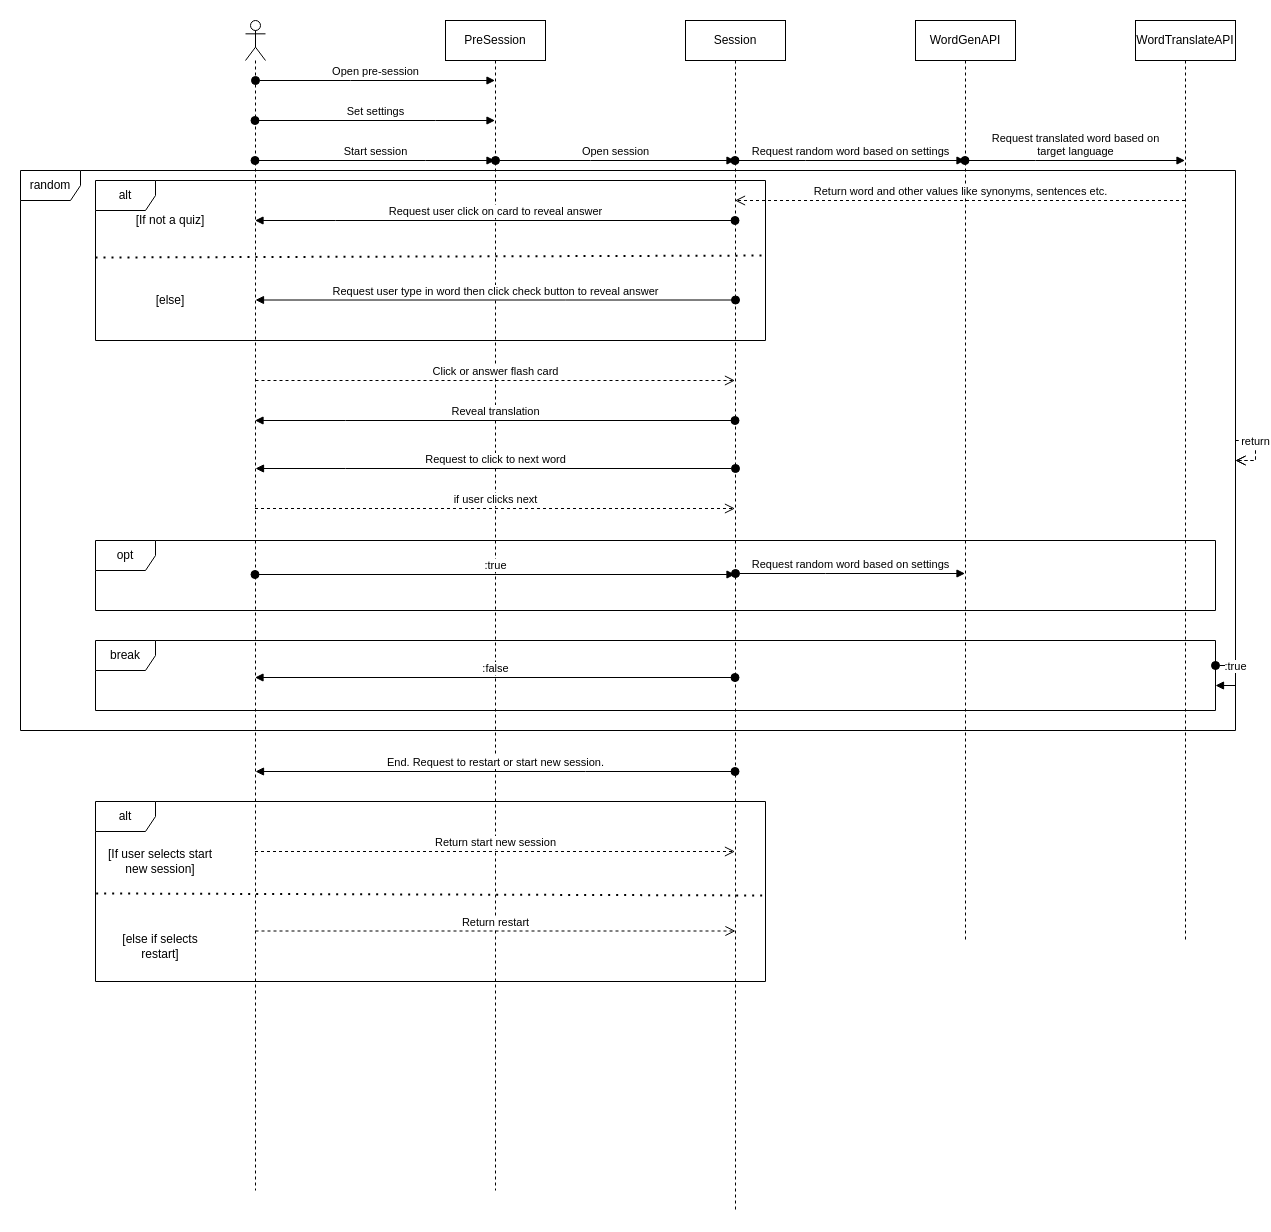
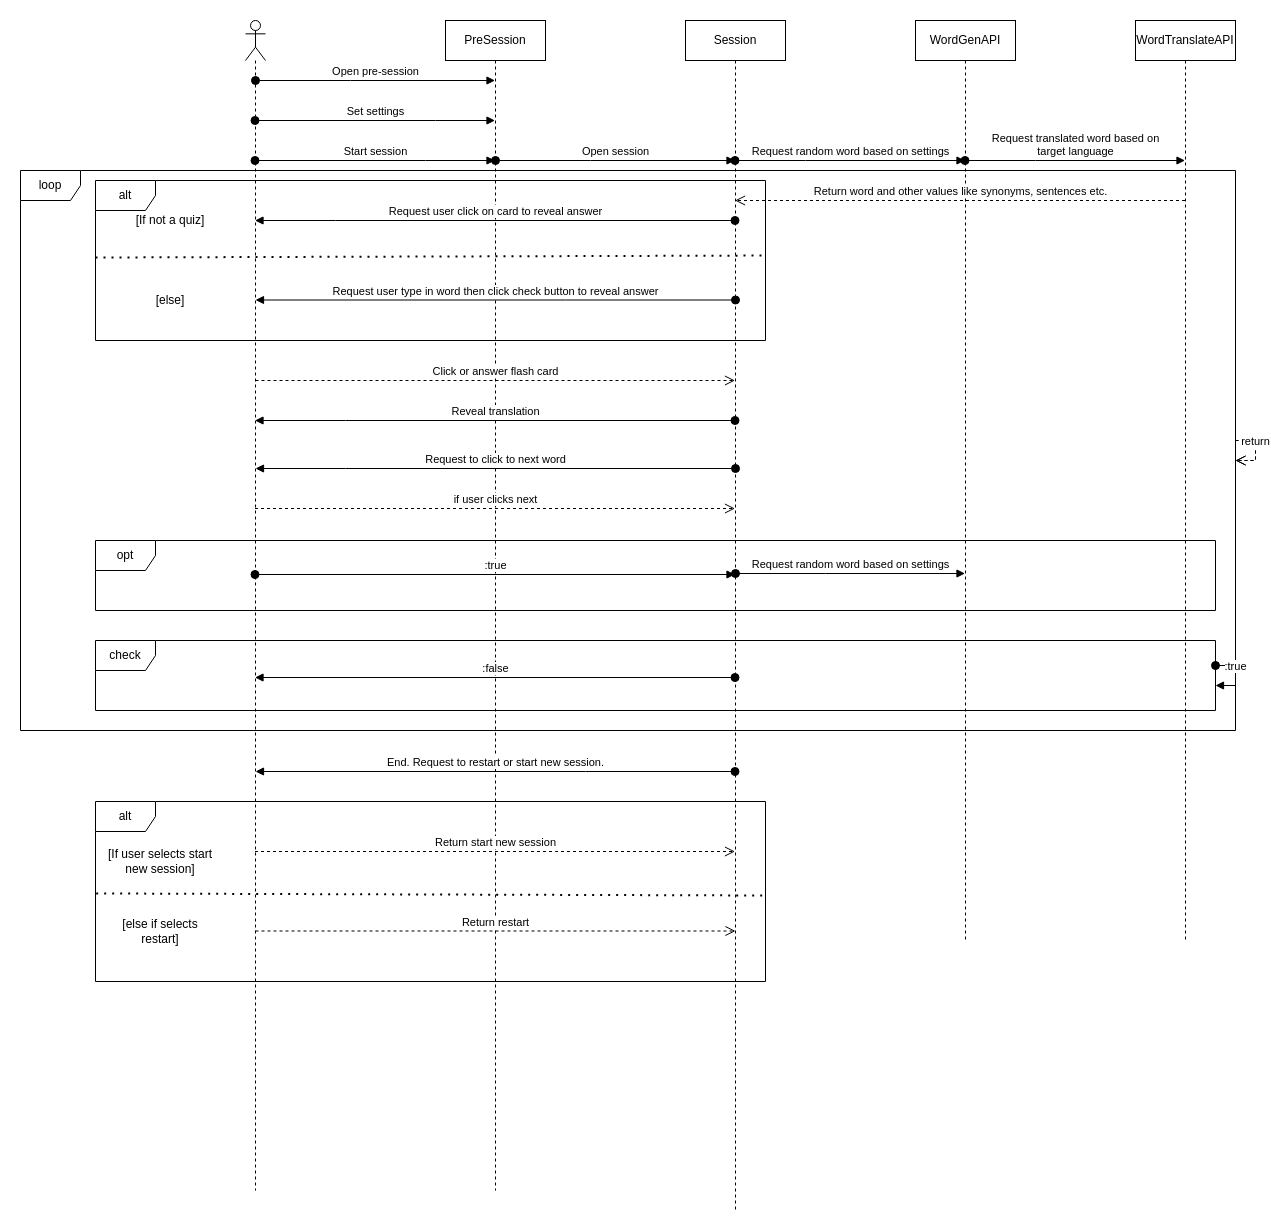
node "random": label "random" -> "loop"
node "break": label "break" -> "check"
node "[else if selects restart]": moved (161, 947) -> (161, 932)
